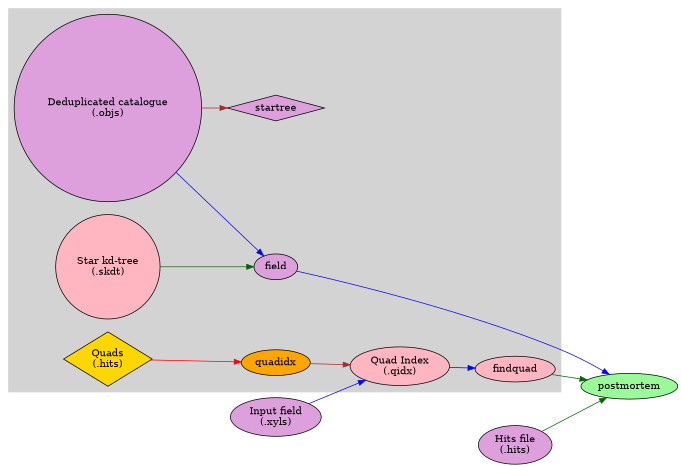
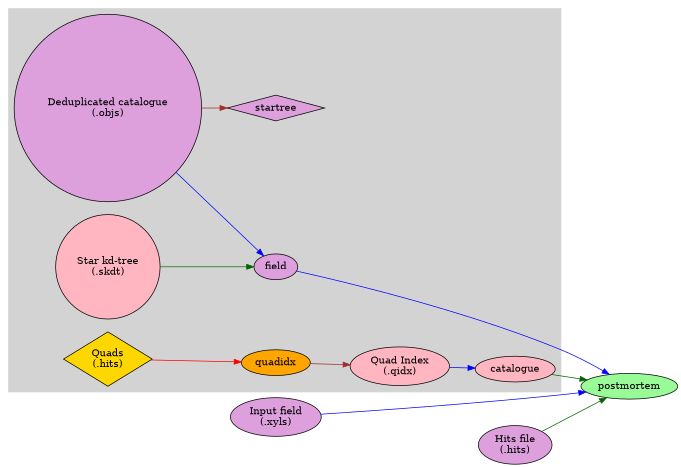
node "findquad": label "findquad" -> "catalogue"
edge "Quad Index (.qidx)" -- "Input field (.xyls)": now "postmortem" -- "Input field (.xyls)"
